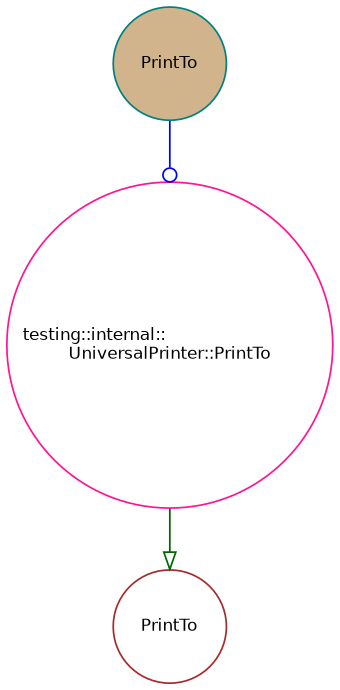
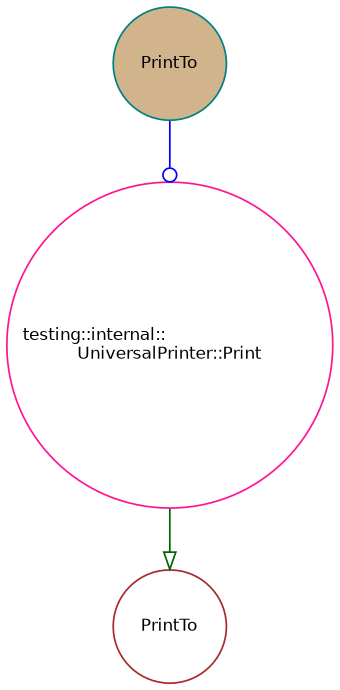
node "testing::internal:: UniversalPrinter::PrintTo": label "testing::internal:: UniversalPrinter::PrintTo" -> "testing::internal:: UniversalPrinter::Print"
